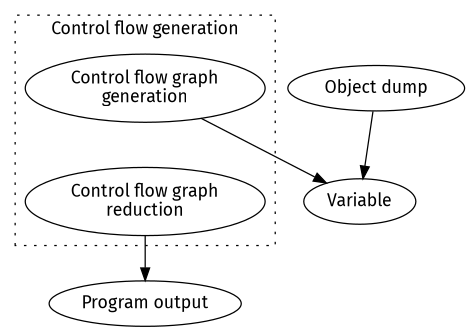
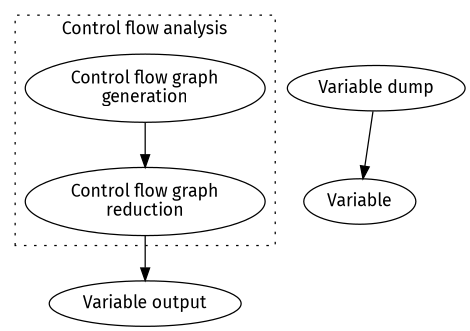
cluster "Control flow generation": label "Control flow generation" -> "Control flow analysis"
node "Object dump": label "Object dump" -> "Variable dump"
edge "Control flow graph generation" -> "Variable": now "Control flow graph generation" -> "Control flow graph reduction"
node "Program output": label "Program output" -> "Variable output"
